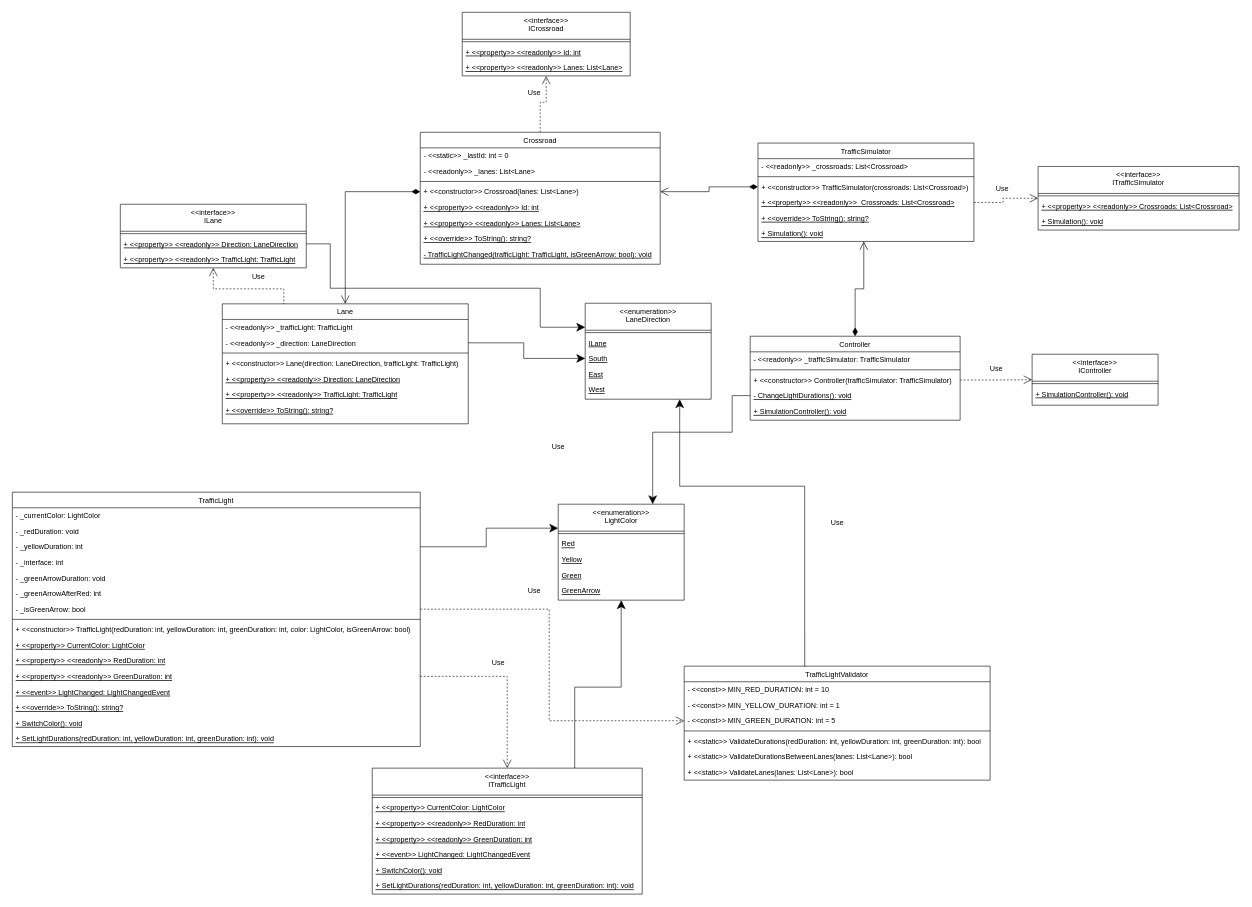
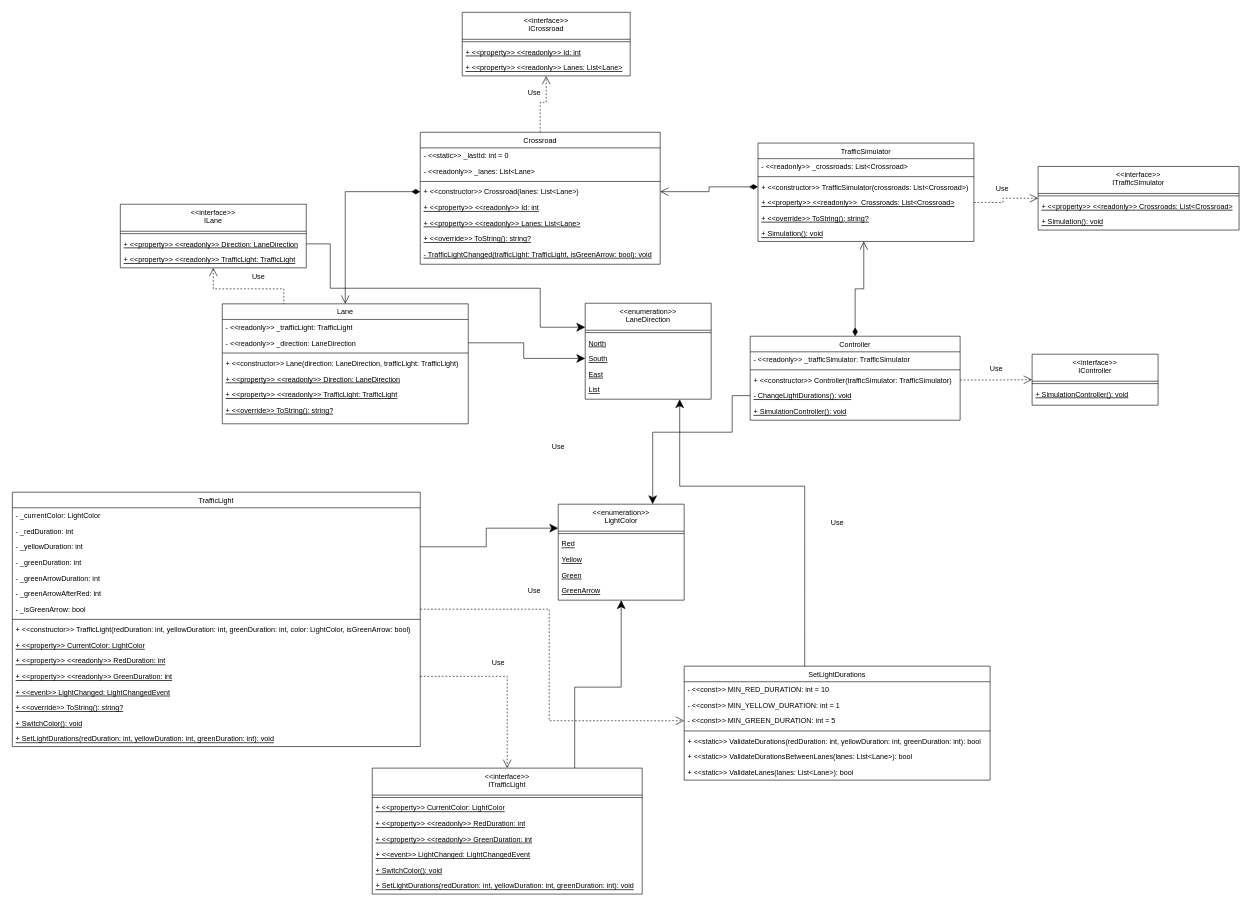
node "ILane": label "ILane" -> "North"
node "West": label "West" -> "List"
node "- _redDuration: void": label "- _redDuration: void" -> "- _redDuration: int"
node "- _interface: int": label "- _interface: int" -> "- _greenDuration: int"
node "- _greenArrowDuration: void": label "- _greenArrowDuration: void" -> "- _greenArrowDuration: int"
node "TrafficLightValidator": label "TrafficLightValidator" -> "SetLightDurations"
